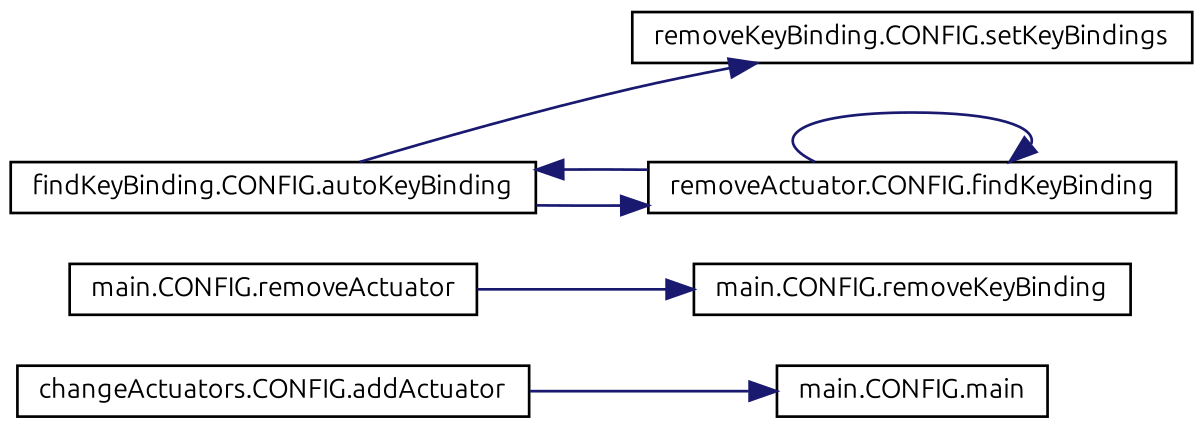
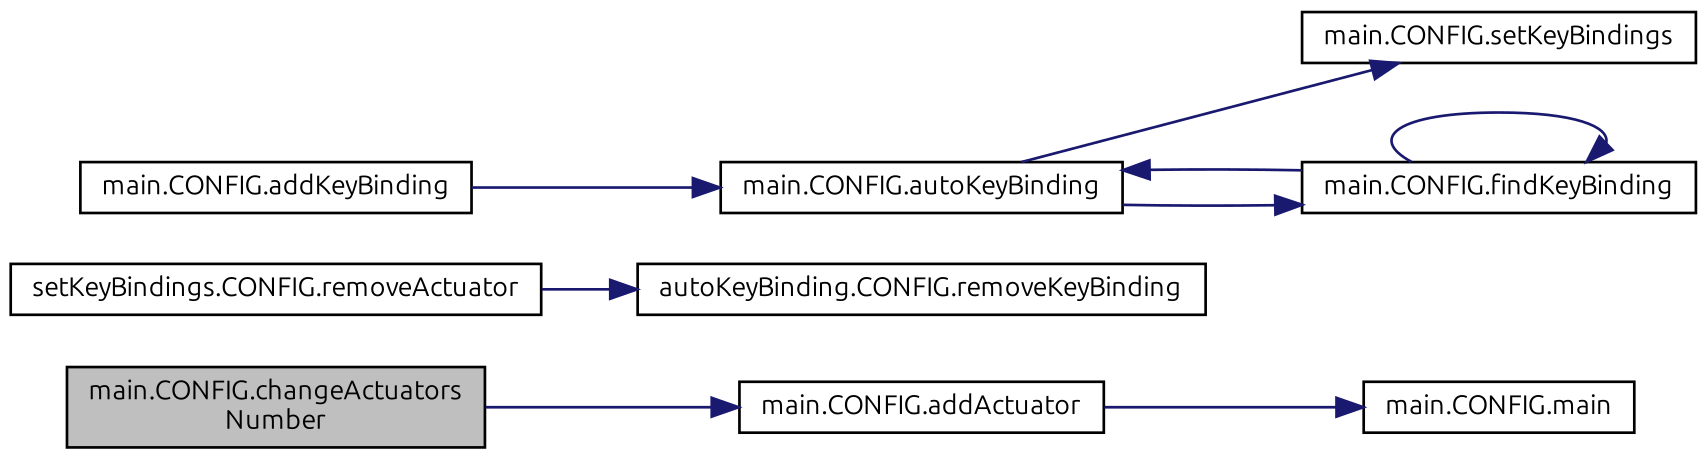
node "removeKeyBinding.CONFIG.setKeyBindings": label "removeKeyBinding.CONFIG.setKeyBindings" -> "main.CONFIG.setKeyBindings"
node "findKeyBinding.CONFIG.autoKeyBinding": label "findKeyBinding.CONFIG.autoKeyBinding" -> "main.CONFIG.autoKeyBinding"
node "main.CONFIG.addKeyBinding": added
node "removeActuator.CONFIG.findKeyBinding": label "removeActuator.CONFIG.findKeyBinding" -> "main.CONFIG.findKeyBinding"
node "main.CONFIG.removeActuator": label "main.CONFIG.removeActuator" -> "setKeyBindings.CONFIG.removeActuator"
node "main.CONFIG.removeKeyBinding": label "main.CONFIG.removeKeyBinding" -> "autoKeyBinding.CONFIG.removeKeyBinding"
node "changeActuators.CONFIG.addActuator": label "changeActuators.CONFIG.addActuator" -> "main.CONFIG.addActuator"
node "main.CONFIG.changeActuators Number": added
